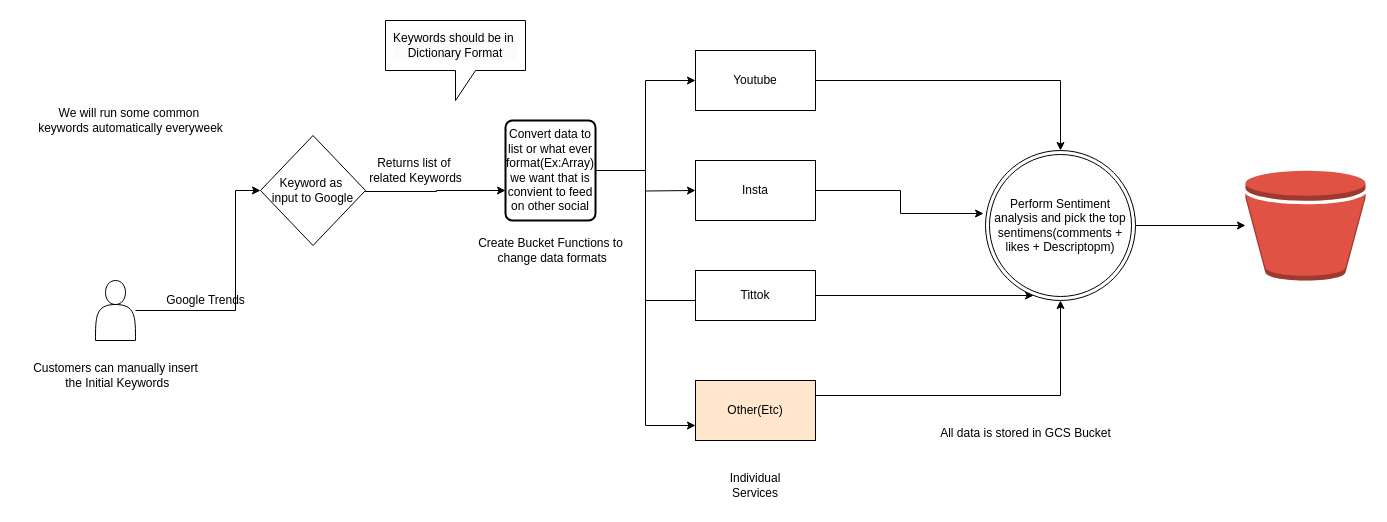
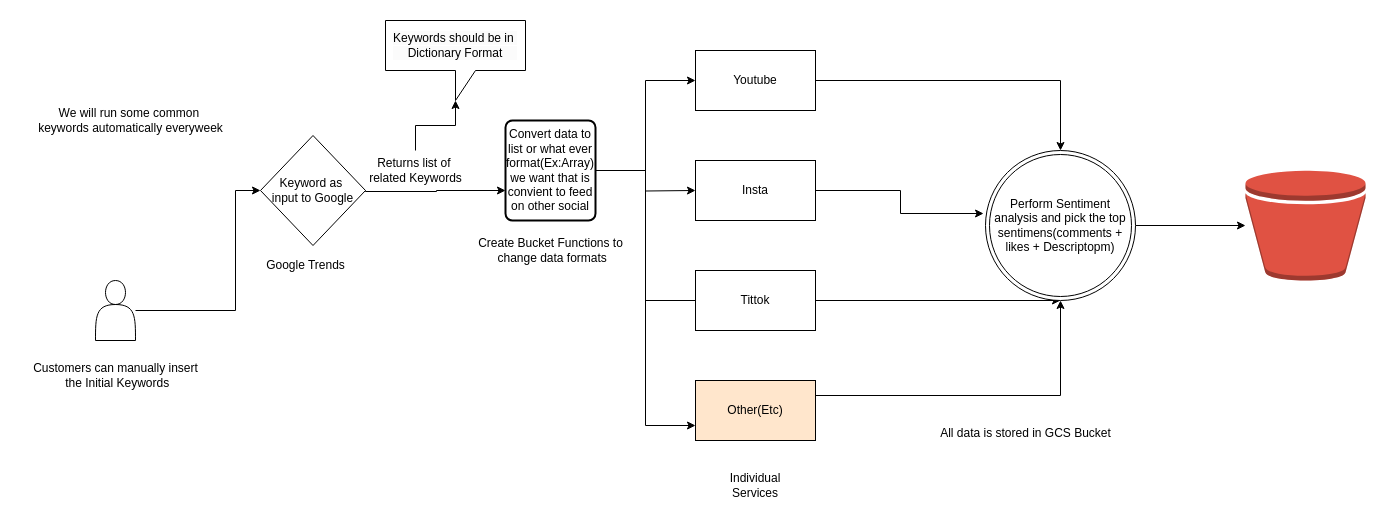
edge "Returns list of related Keywords" -> "Keywords should be in Dictionary Format": added
node "Tittok": size 120x50 -> 120x60
node "Google Trends": moved (206, 301) -> (306, 266)
